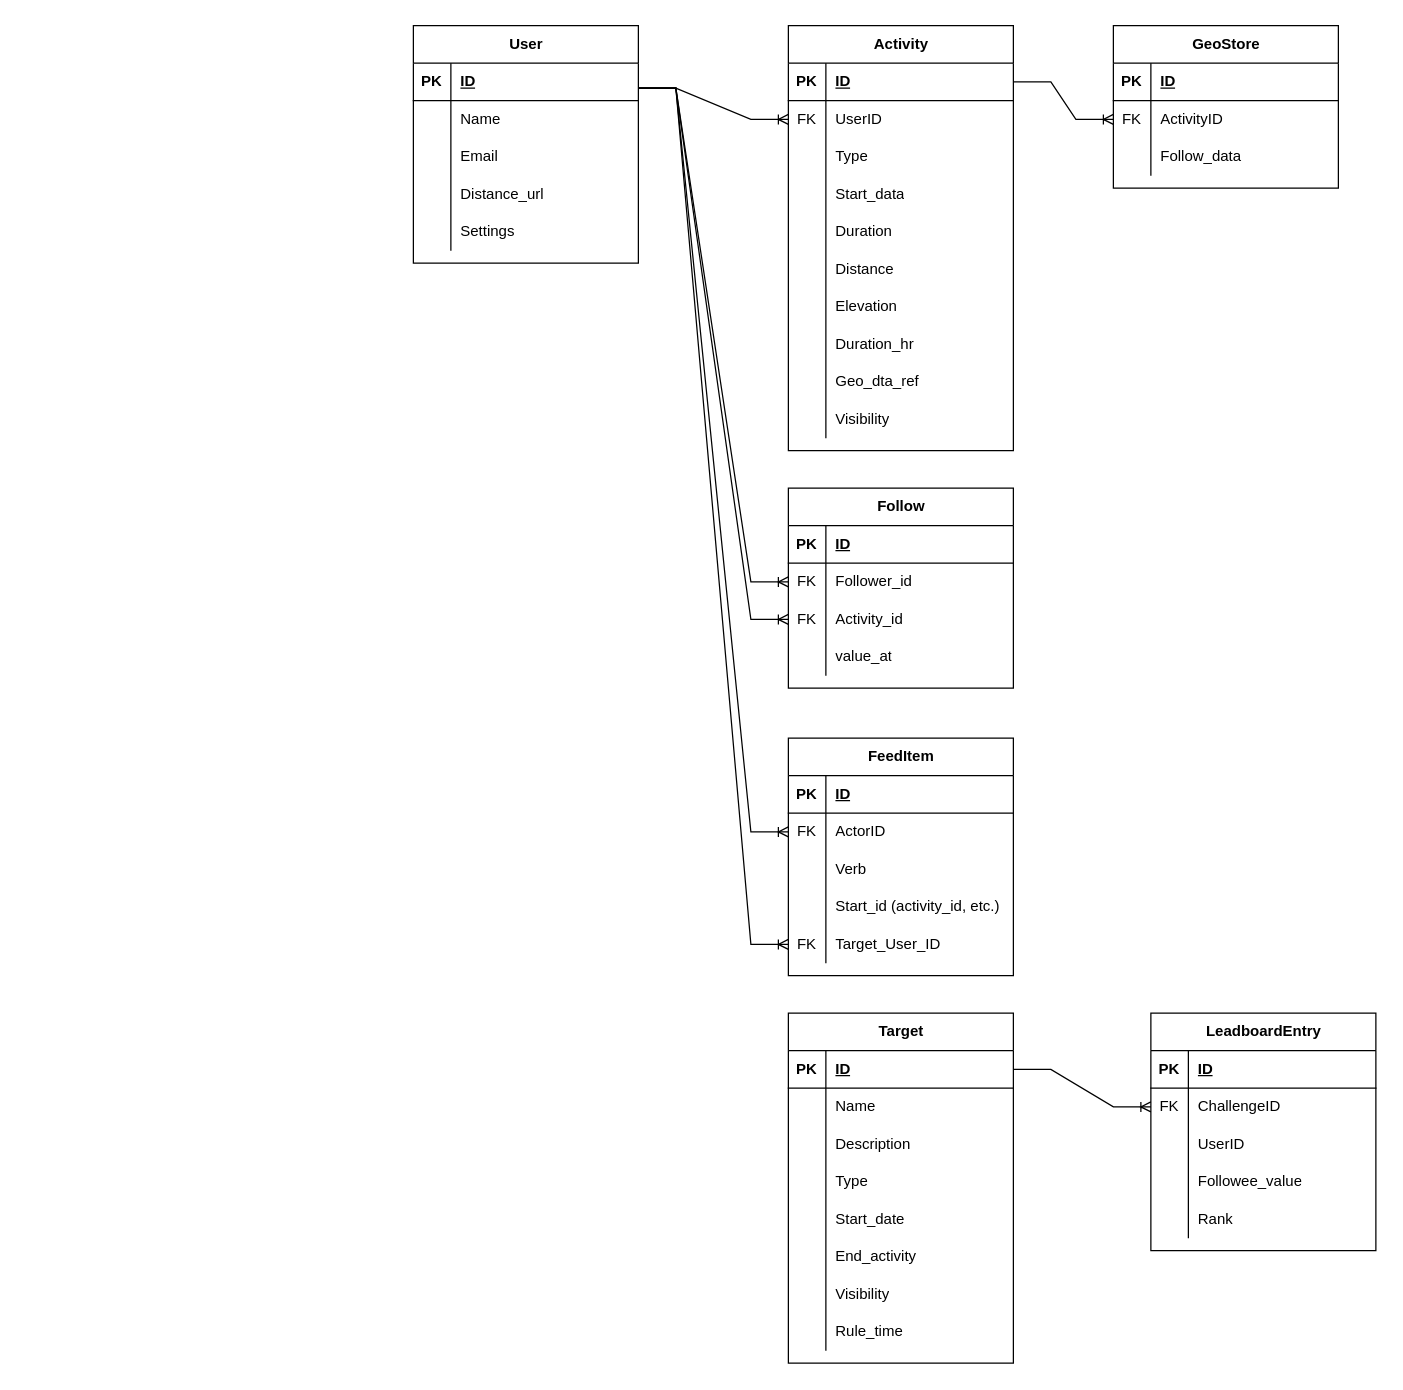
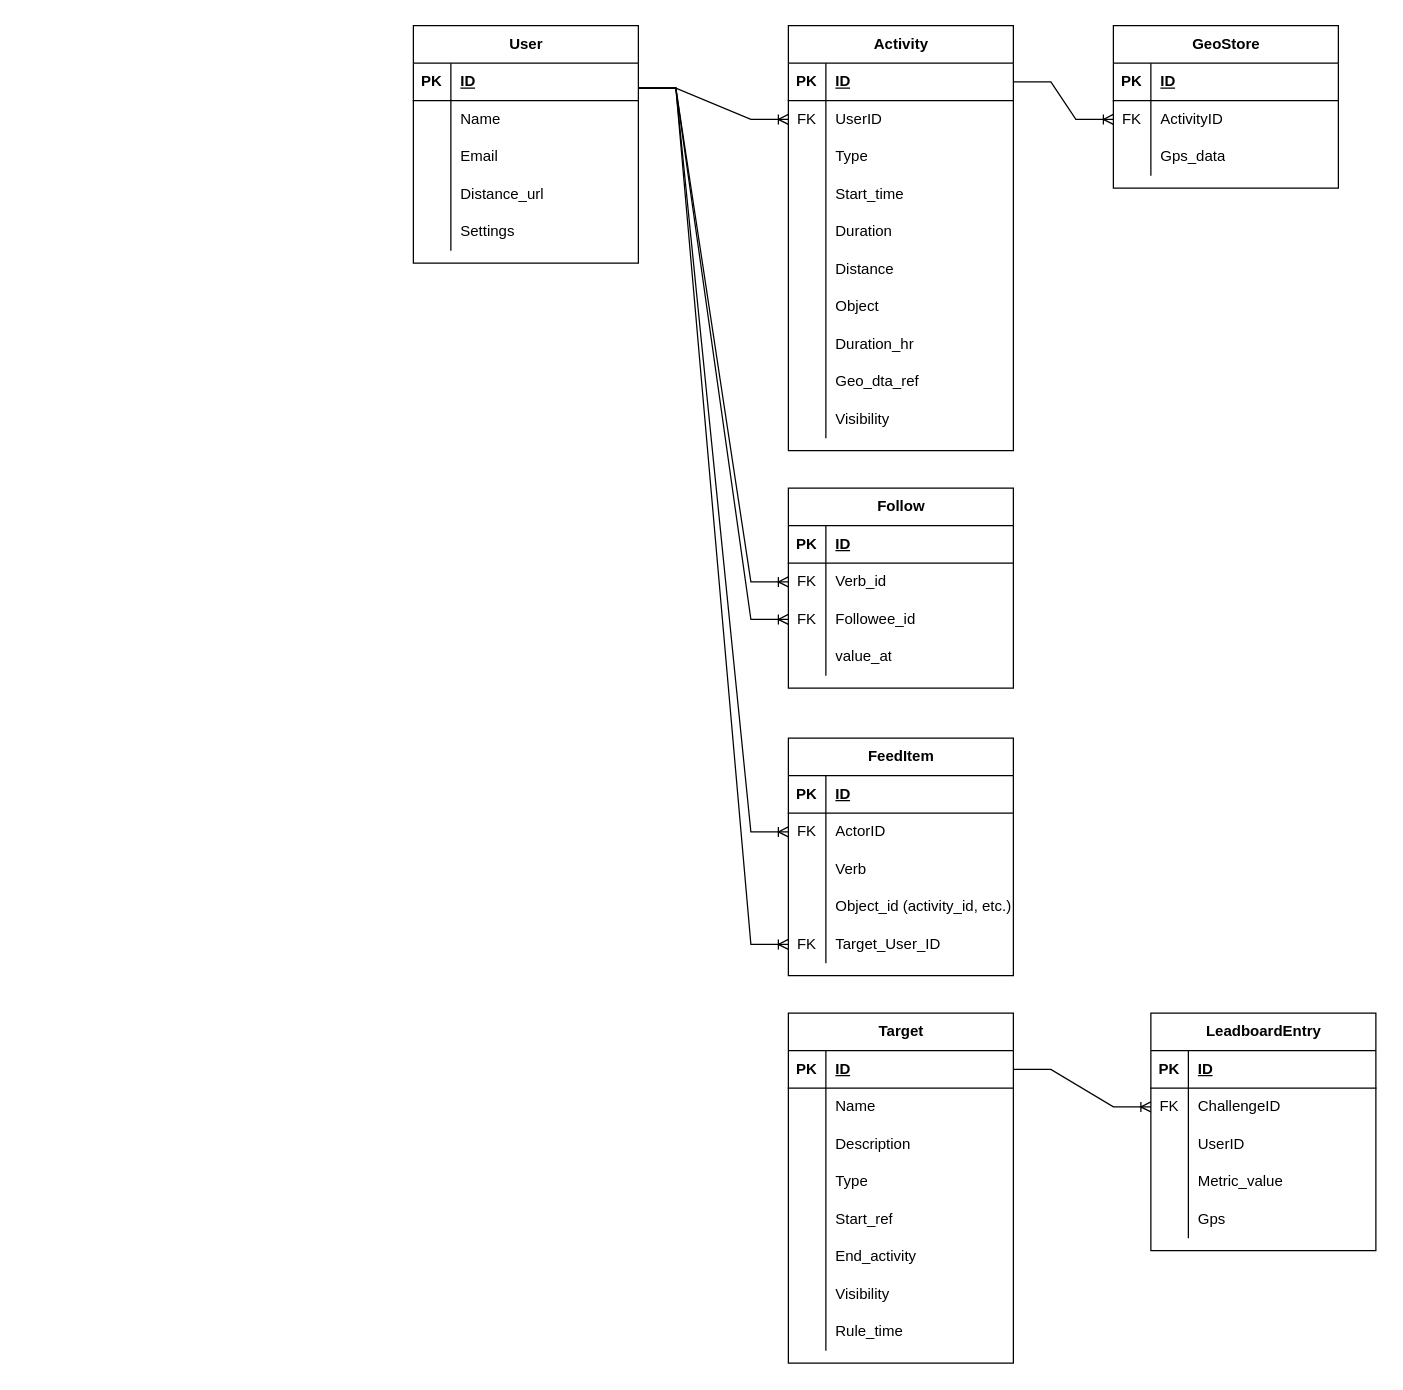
node "Follow_data": label "Follow_data" -> "Gps_data"
node "Start_data": label "Start_data" -> "Start_time"
node "Elevation": label "Elevation" -> "Object"
node "Follower_id": label "Follower_id" -> "Verb_id"
node "Activity_id": label "Activity_id" -> "Followee_id"
node "Start_id (activity_id, etc.)": label "Start_id (activity_id, etc.)" -> "Object_id (activity_id, etc.)"
node "Followee_value": label "Followee_value" -> "Metric_value"
node "Start_date": label "Start_date" -> "Start_ref"
node "Rank": label "Rank" -> "Gps"
